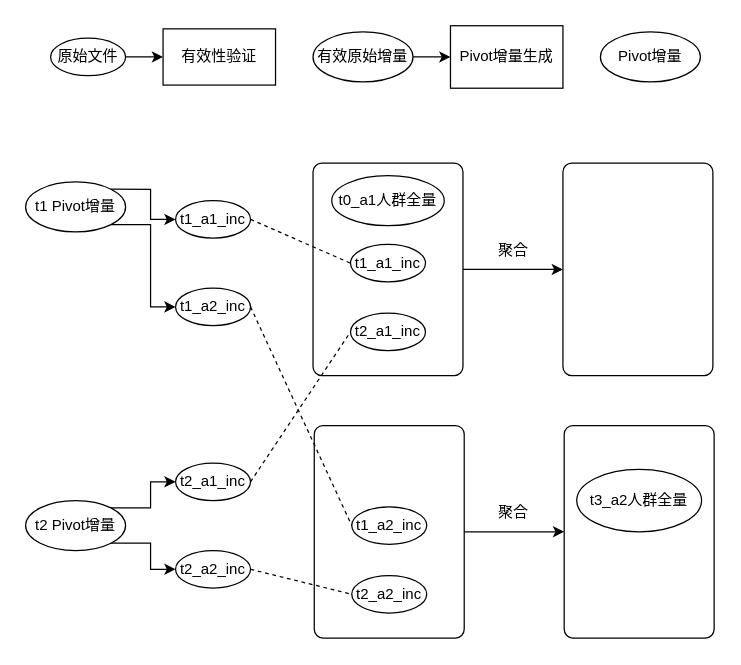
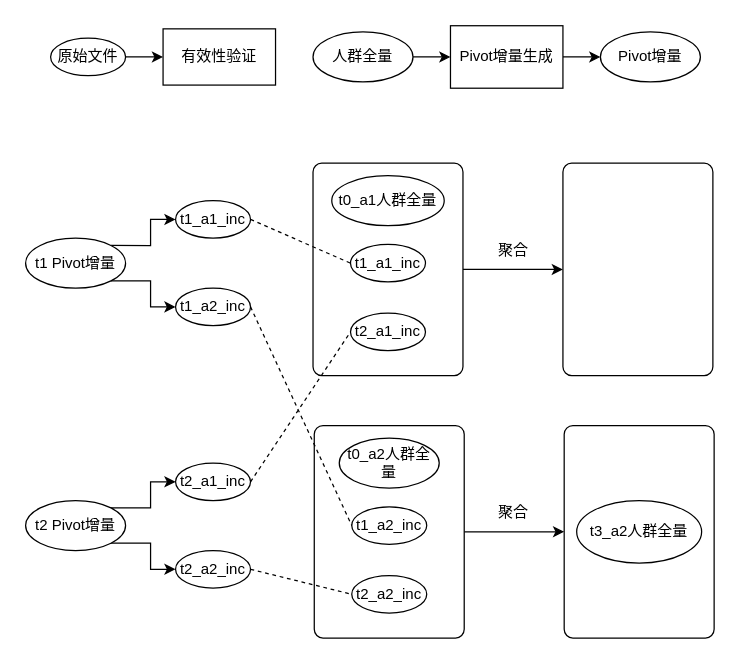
node "有效原始增量": label "有效原始增量" -> "人群全量"
edge "Pivot增量生成" -> "Pivot增量": added
node "t1 Pivot增量": moved (76, 207) -> (76, 263)
node "t0_a2人群全量": added
node "t3_a2人群全量": moved (639, 501) -> (639, 532)
